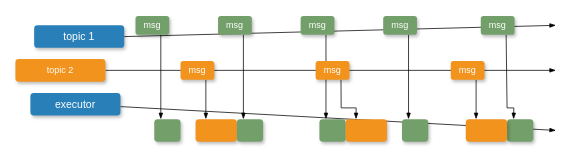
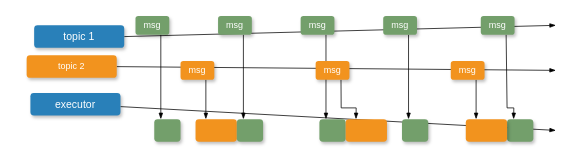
node "topic 2": moved (60, 70) -> (72, 66)
